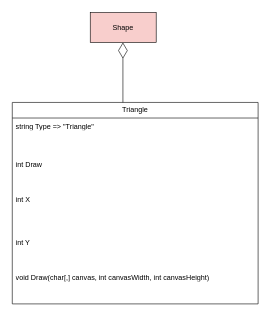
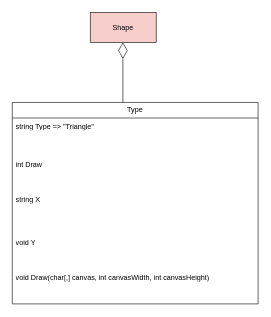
node "Triangle": label "Triangle" -> "Type"
node "int X": label "int X" -> "string X"
node "int Y": label "int Y" -> "void Y"
